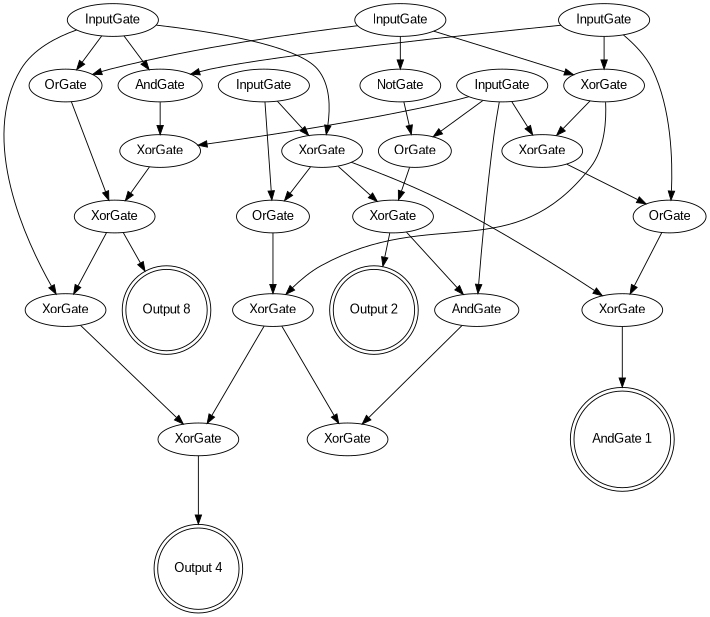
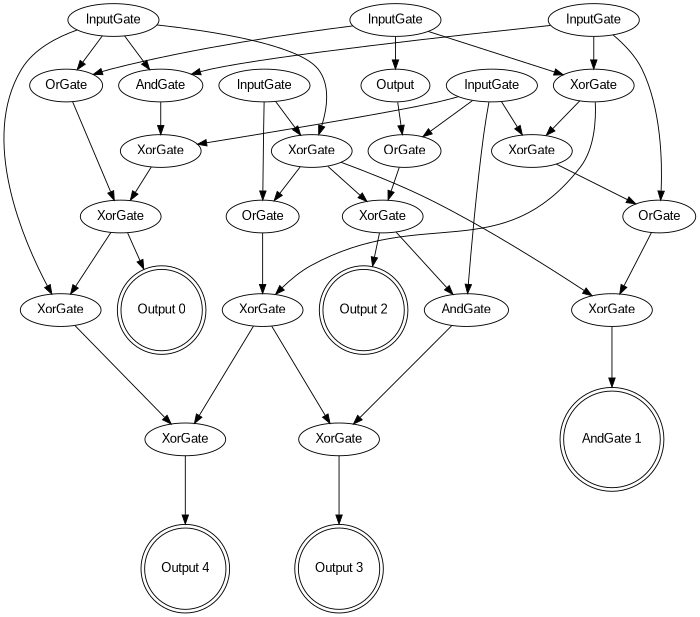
node "NotGate": label "NotGate" -> "Output"
node "Output 8": label "Output 8" -> "Output 0"
node "Output 3": added
